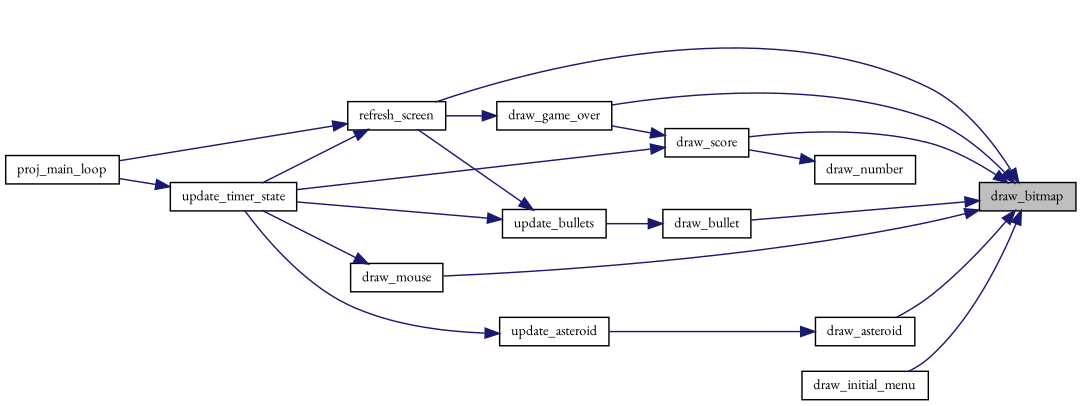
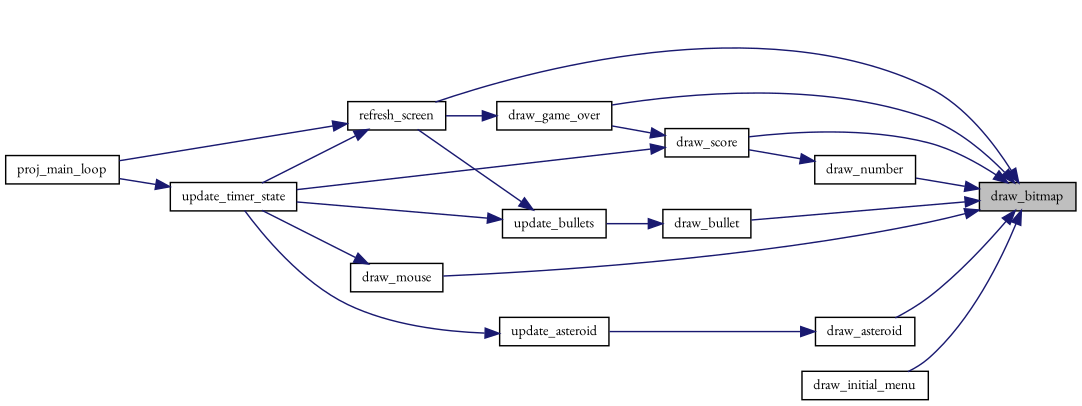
edge "draw_number" -> "draw_bitmap": added
